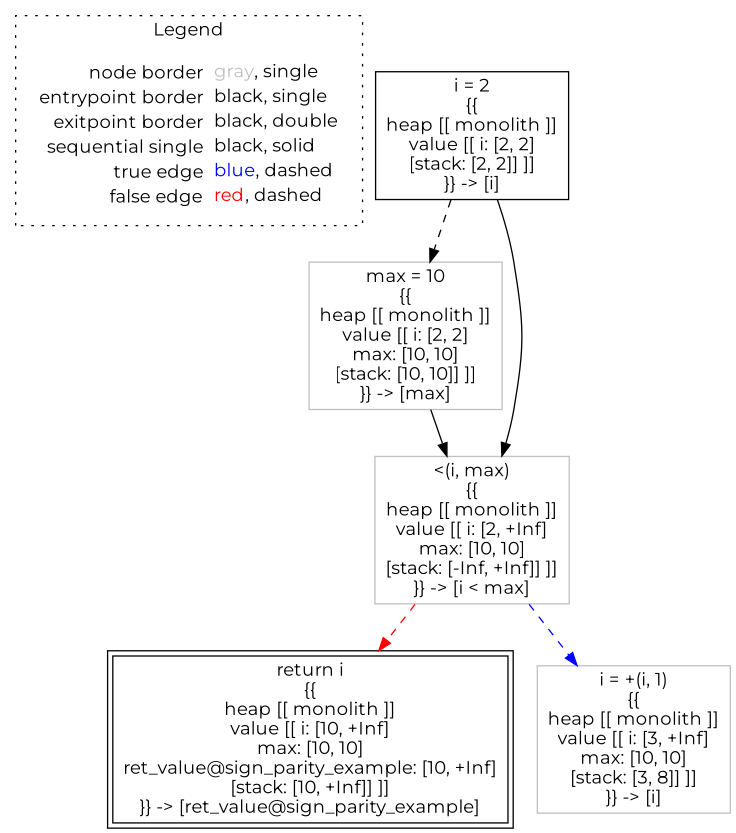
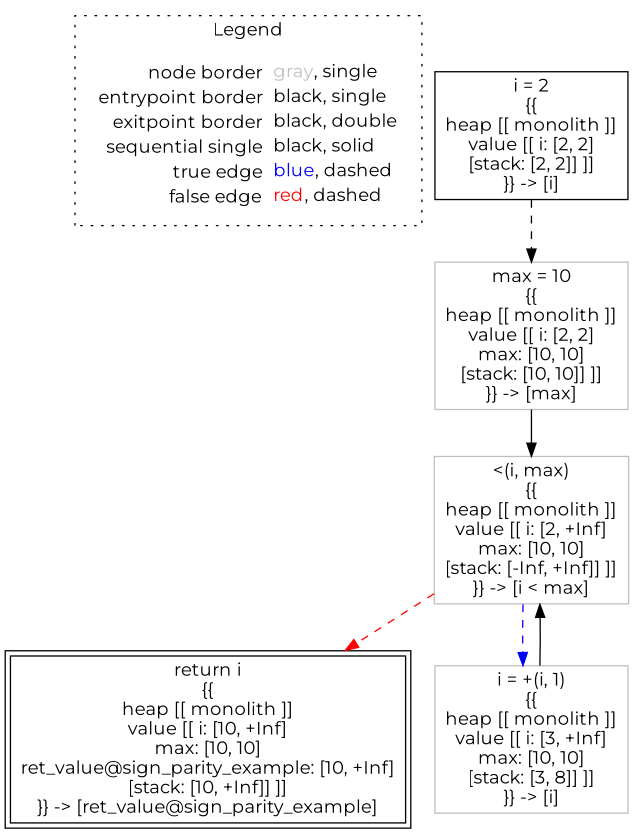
edge "i = 2" -> "<(i, max)": now "i = +(i, 1)" -> "<(i, max)"
